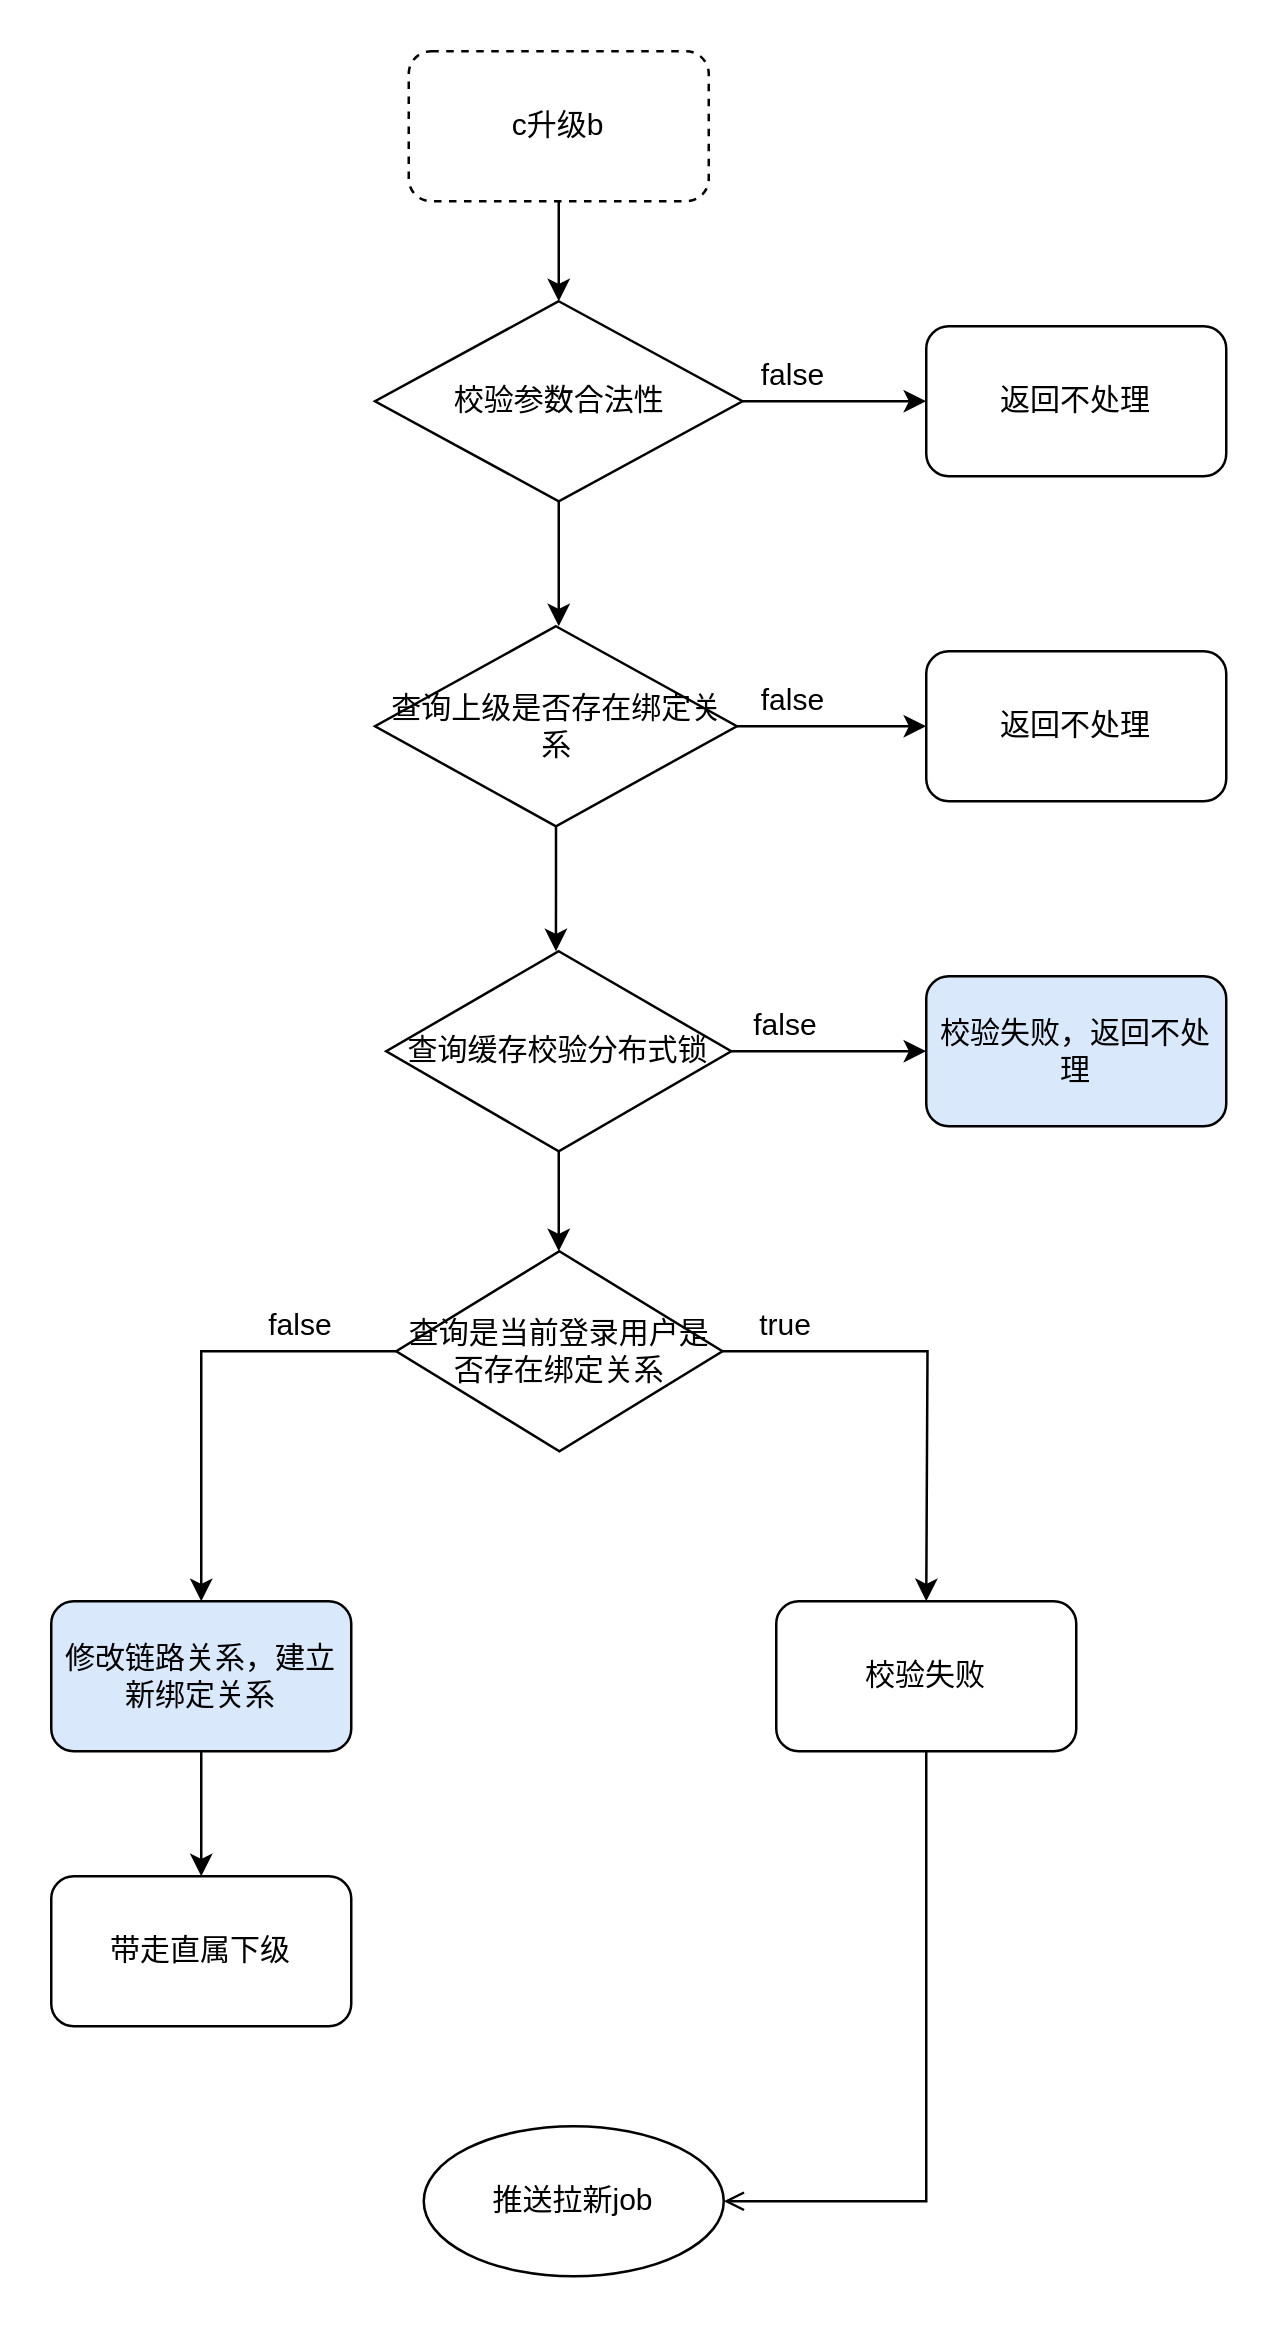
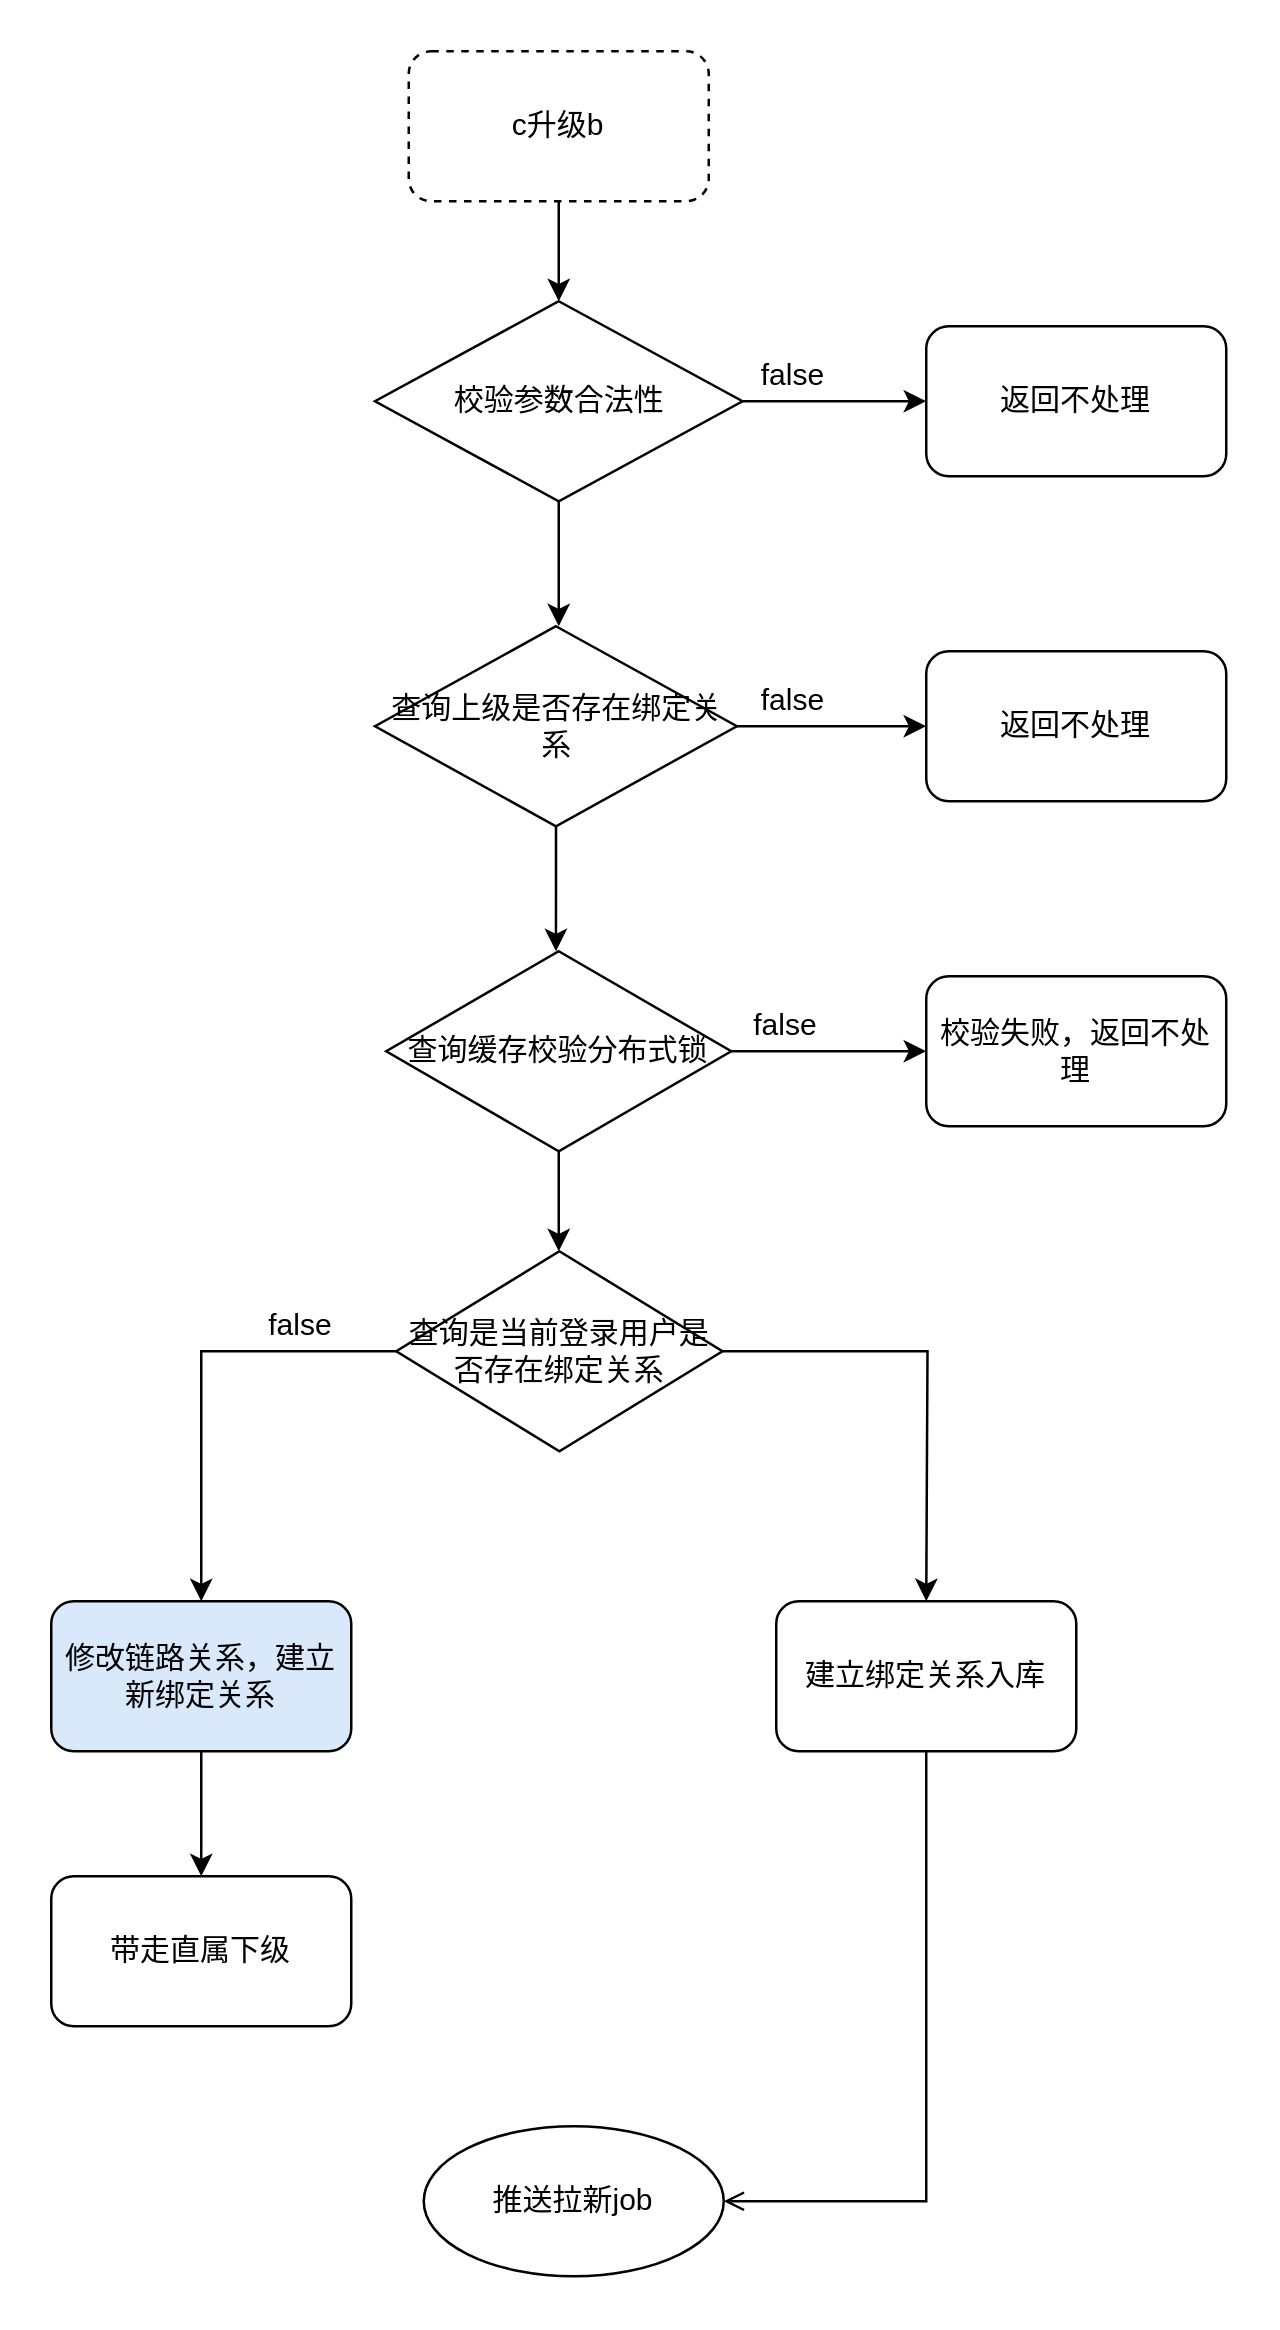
node "校验失败，返回不处理": fillcolor #dae8fc -> #ffffff
node "true": removed
node "校验失败": label "校验失败" -> "建立绑定关系入库"
